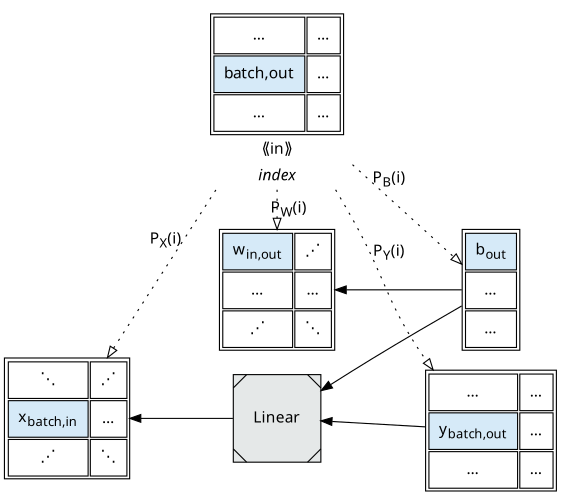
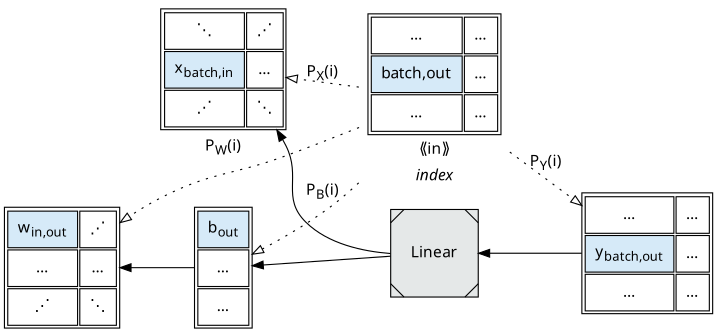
edge "b" -> "Linear": reversed
